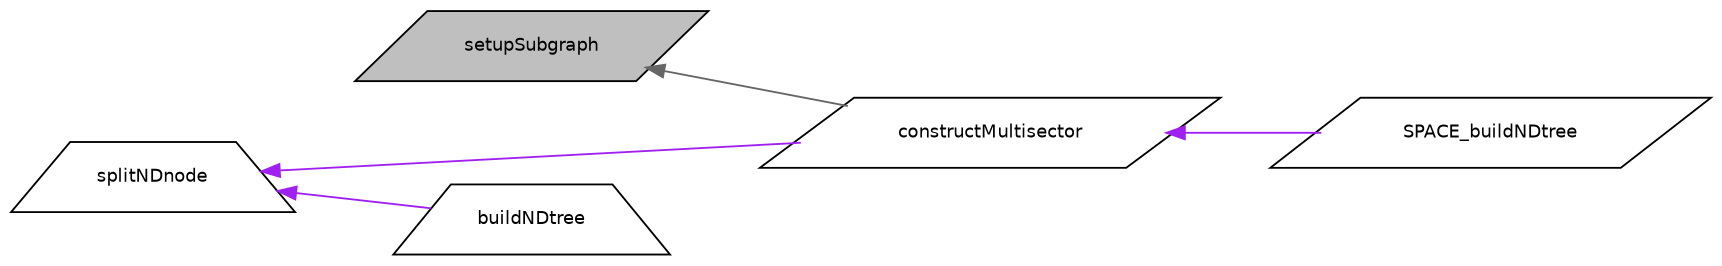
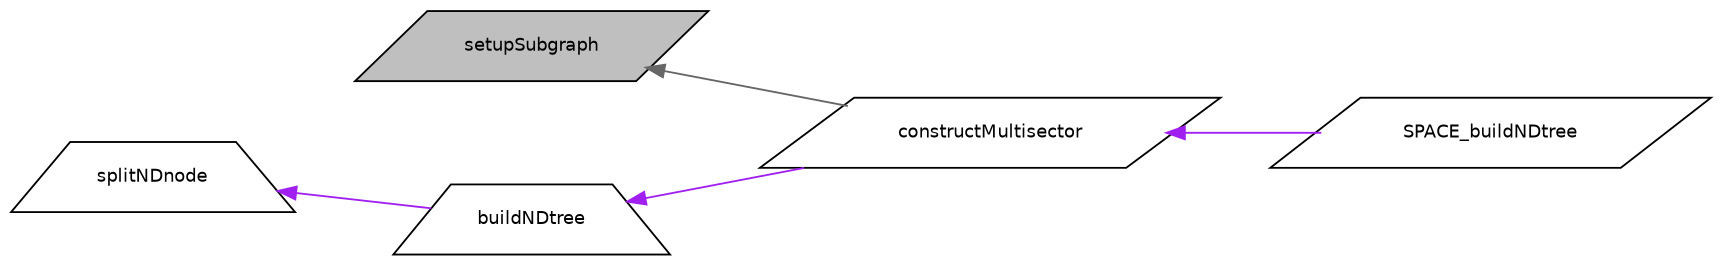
edge "constructMultisector" -> "splitNDnode": now "constructMultisector" -> "buildNDtree"
